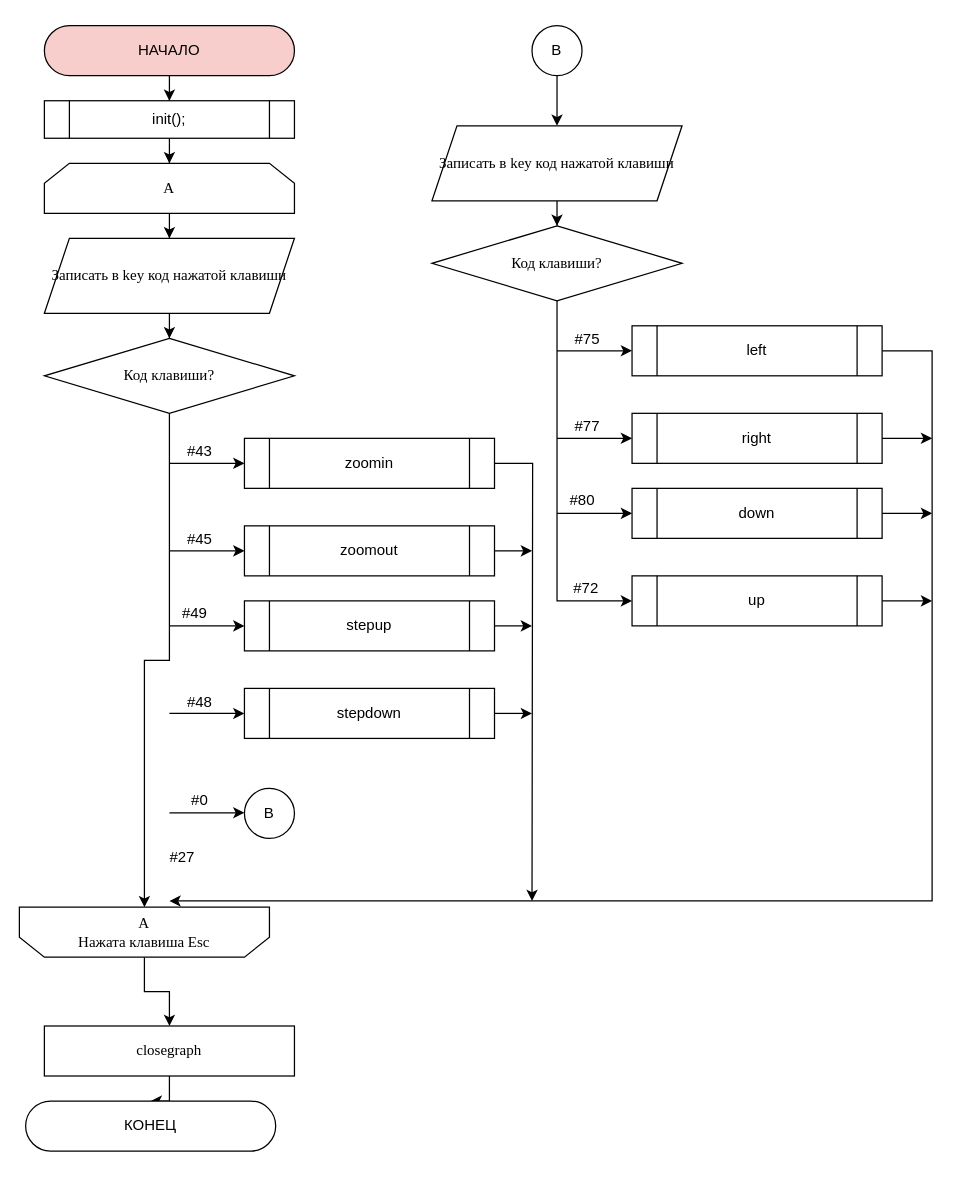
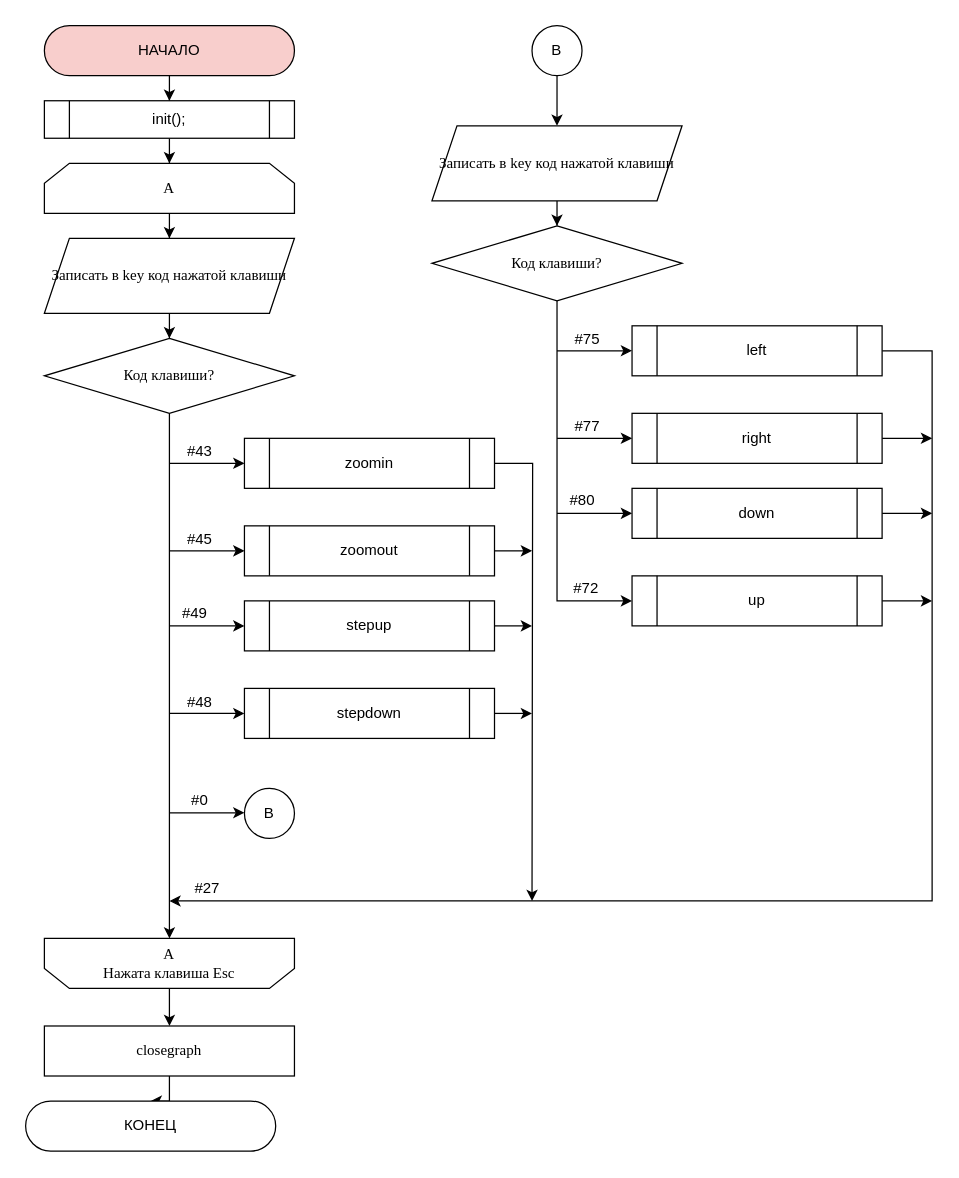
node "A Нажата клавиша Esc": moved (144, 932) -> (169, 963)
